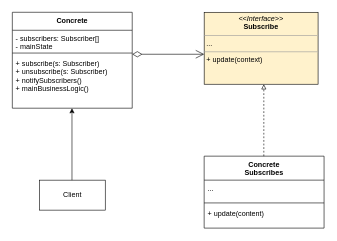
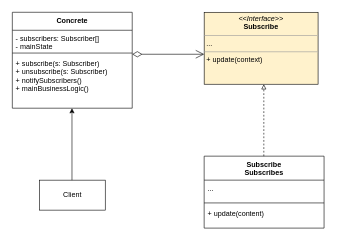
node "Concrete Subscribes": label "Concrete Subscribes" -> "Subscribe Subscribes"
